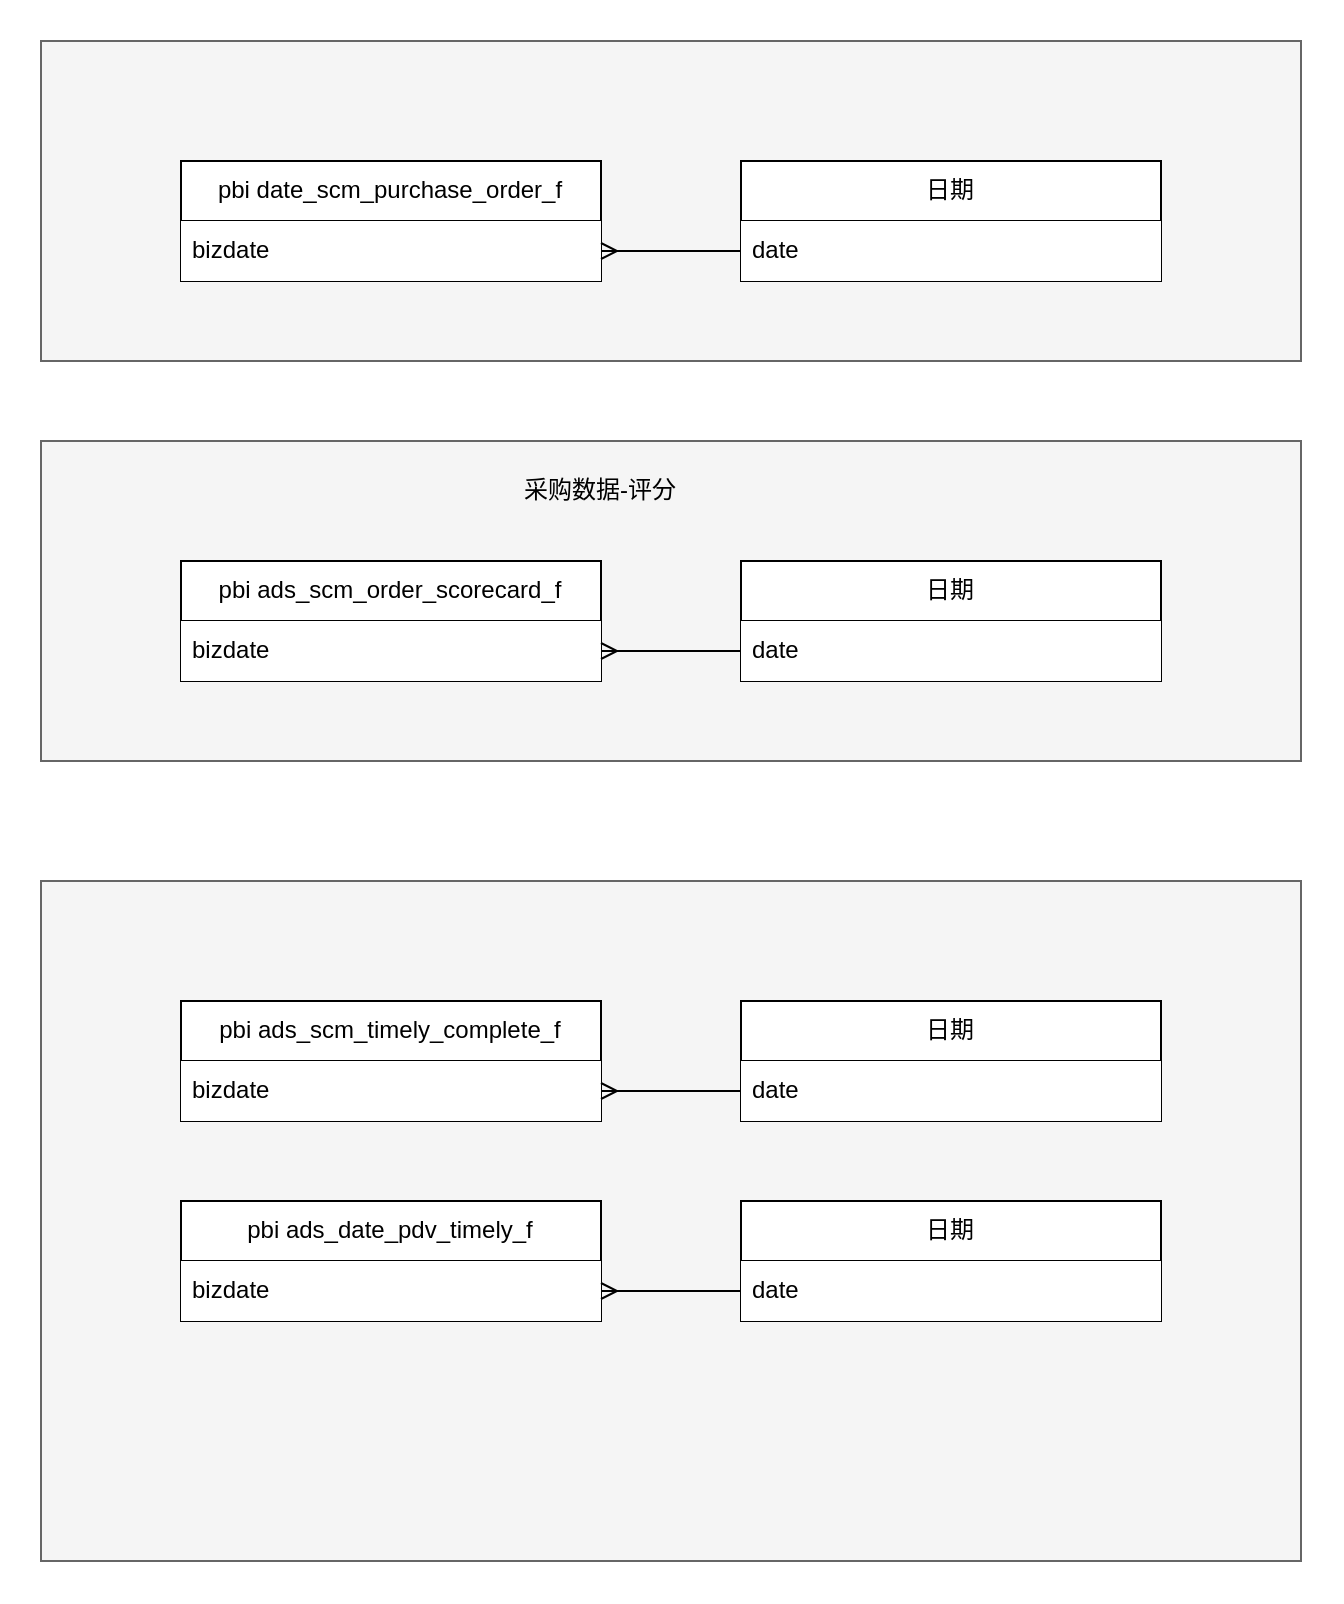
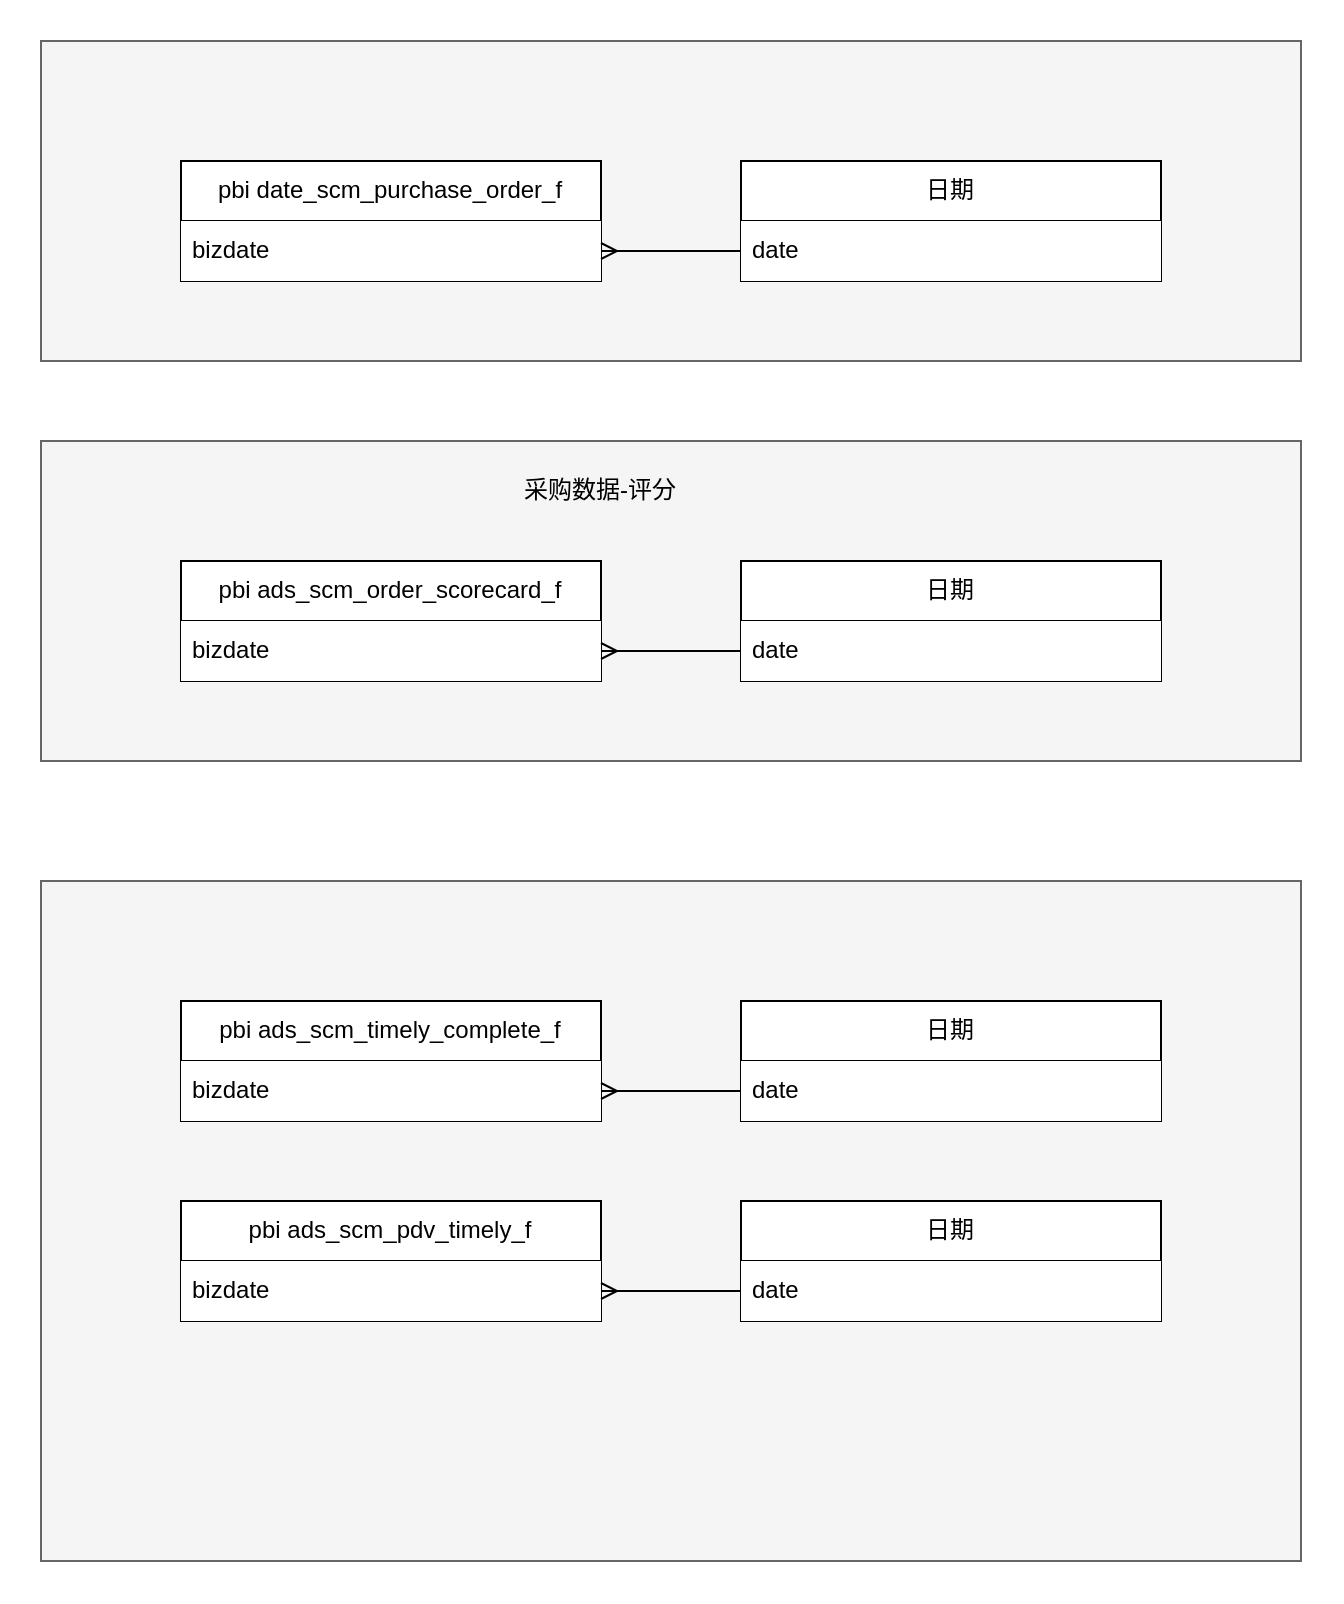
node "pbi ads_date_pdv_timely_f": label "pbi ads_date_pdv_timely_f" -> "pbi ads_scm_pdv_timely_f"
